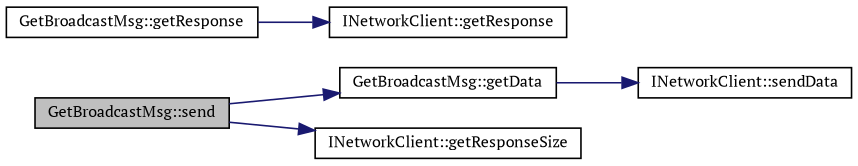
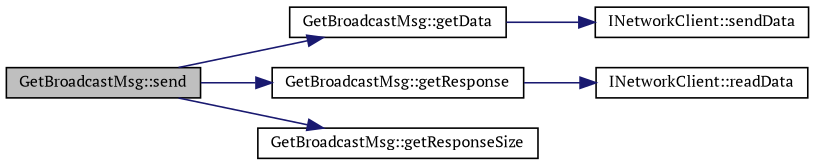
node "INetworkClient::getResponse": label "INetworkClient::getResponse" -> "INetworkClient::readData"
edge "GetBroadcastMsg::send" -> "GetBroadcastMsg::getResponse": added
node "INetworkClient::getResponseSize": label "INetworkClient::getResponseSize" -> "GetBroadcastMsg::getResponseSize"
